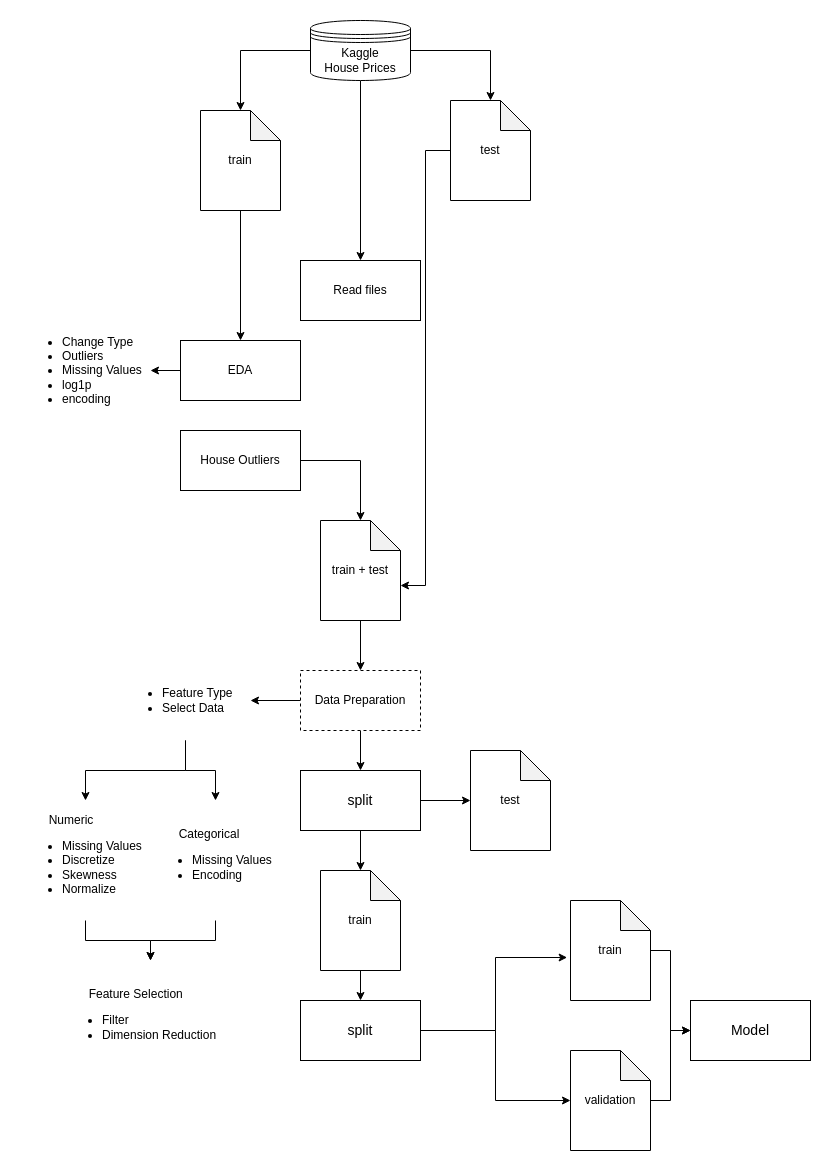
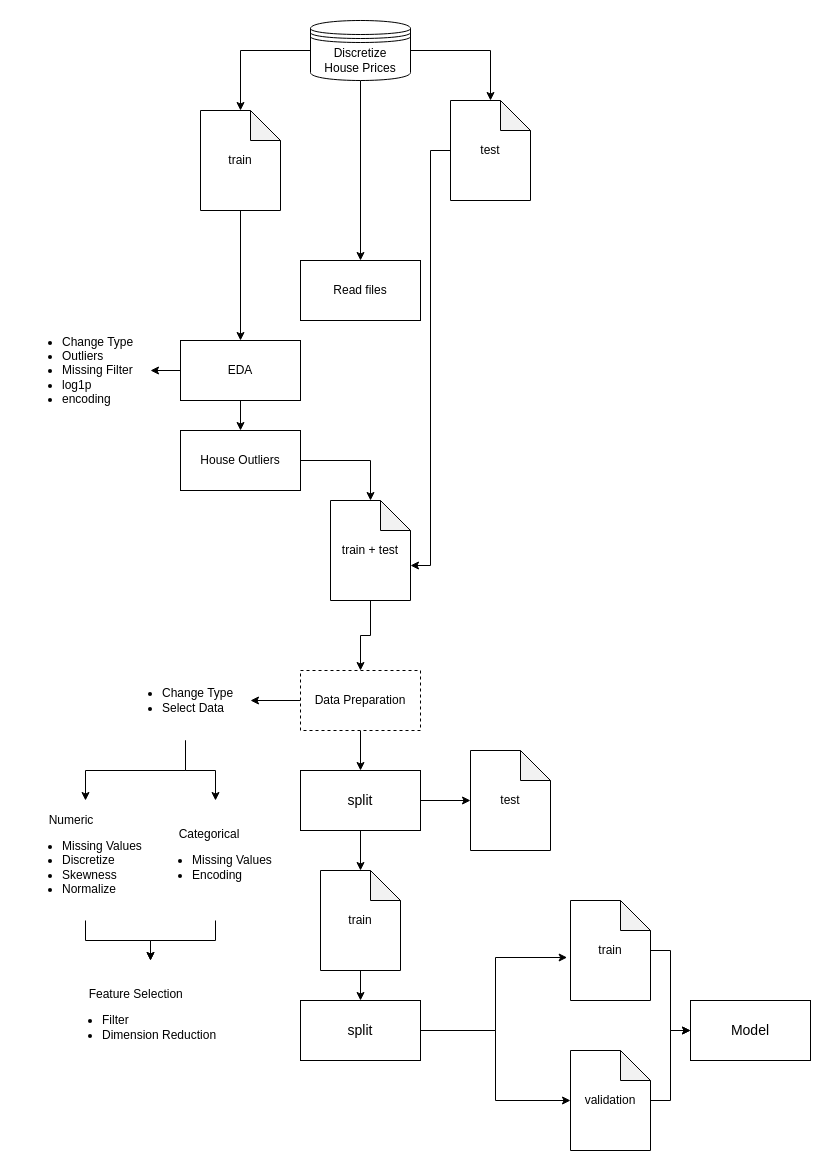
node "Kaggle House Prices": label "Kaggle House Prices" -> "Discretize House Prices"
node "Change Type Outliers Missing Values log1p encoding": label "Change Type Outliers Missing Values log1p encoding" -> "Change Type Outliers Missing Filter log1p encoding"
edge "EDA" -> "House Outliers": added
node "train + test": moved (361, 571) -> (371, 551)
node "Feature Type Select Data": label "Feature Type Select Data" -> "Change Type Select Data"
